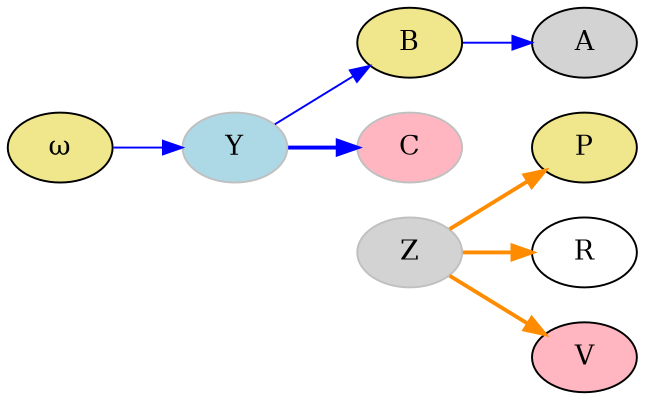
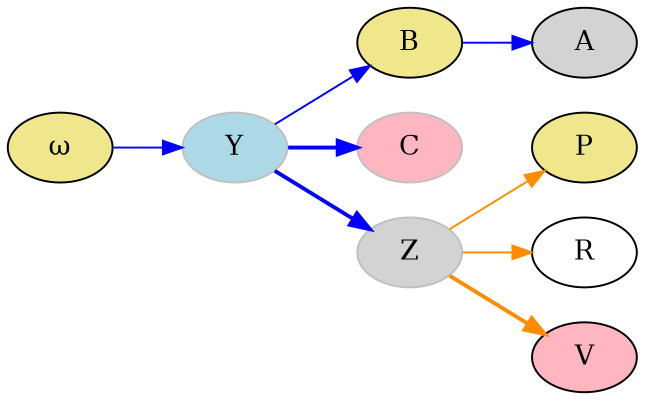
edge "Y" -> "Z": added
edge "Z" -> "P": style bold -> solid
edge "Z" -> "R": style bold -> solid
